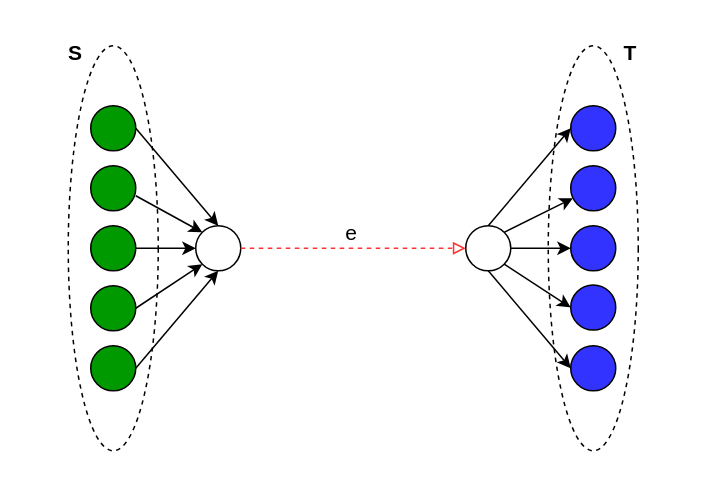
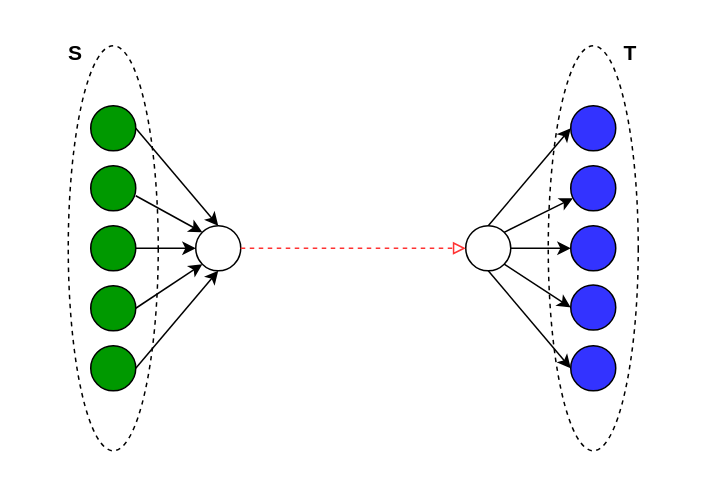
node "e": removed
